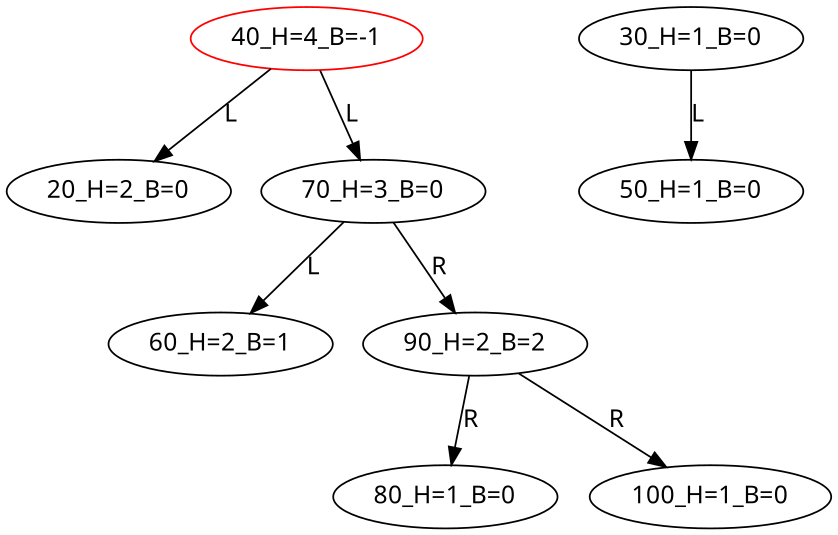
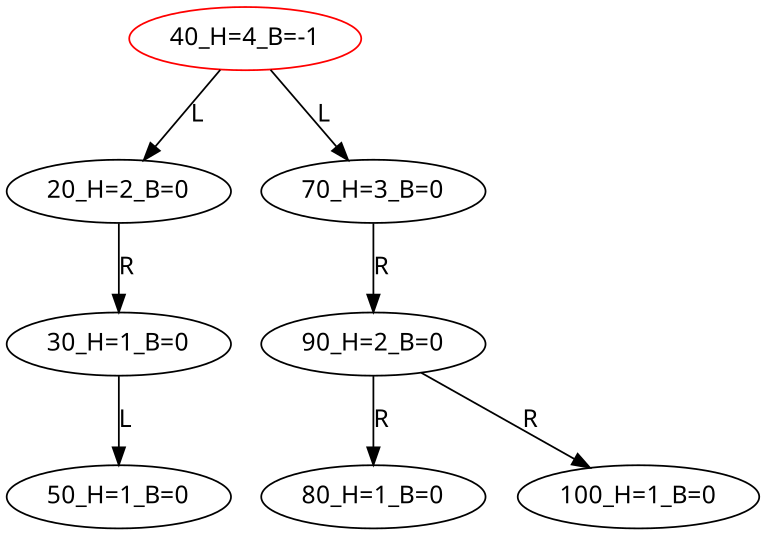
edge "20_H=2_B=0" -> "30_H=1_B=0": added, label "R"
node "60_H=2_B=1": removed
node "90_H=2_B=2": label "90_H=2_B=2" -> "90_H=2_B=0"
